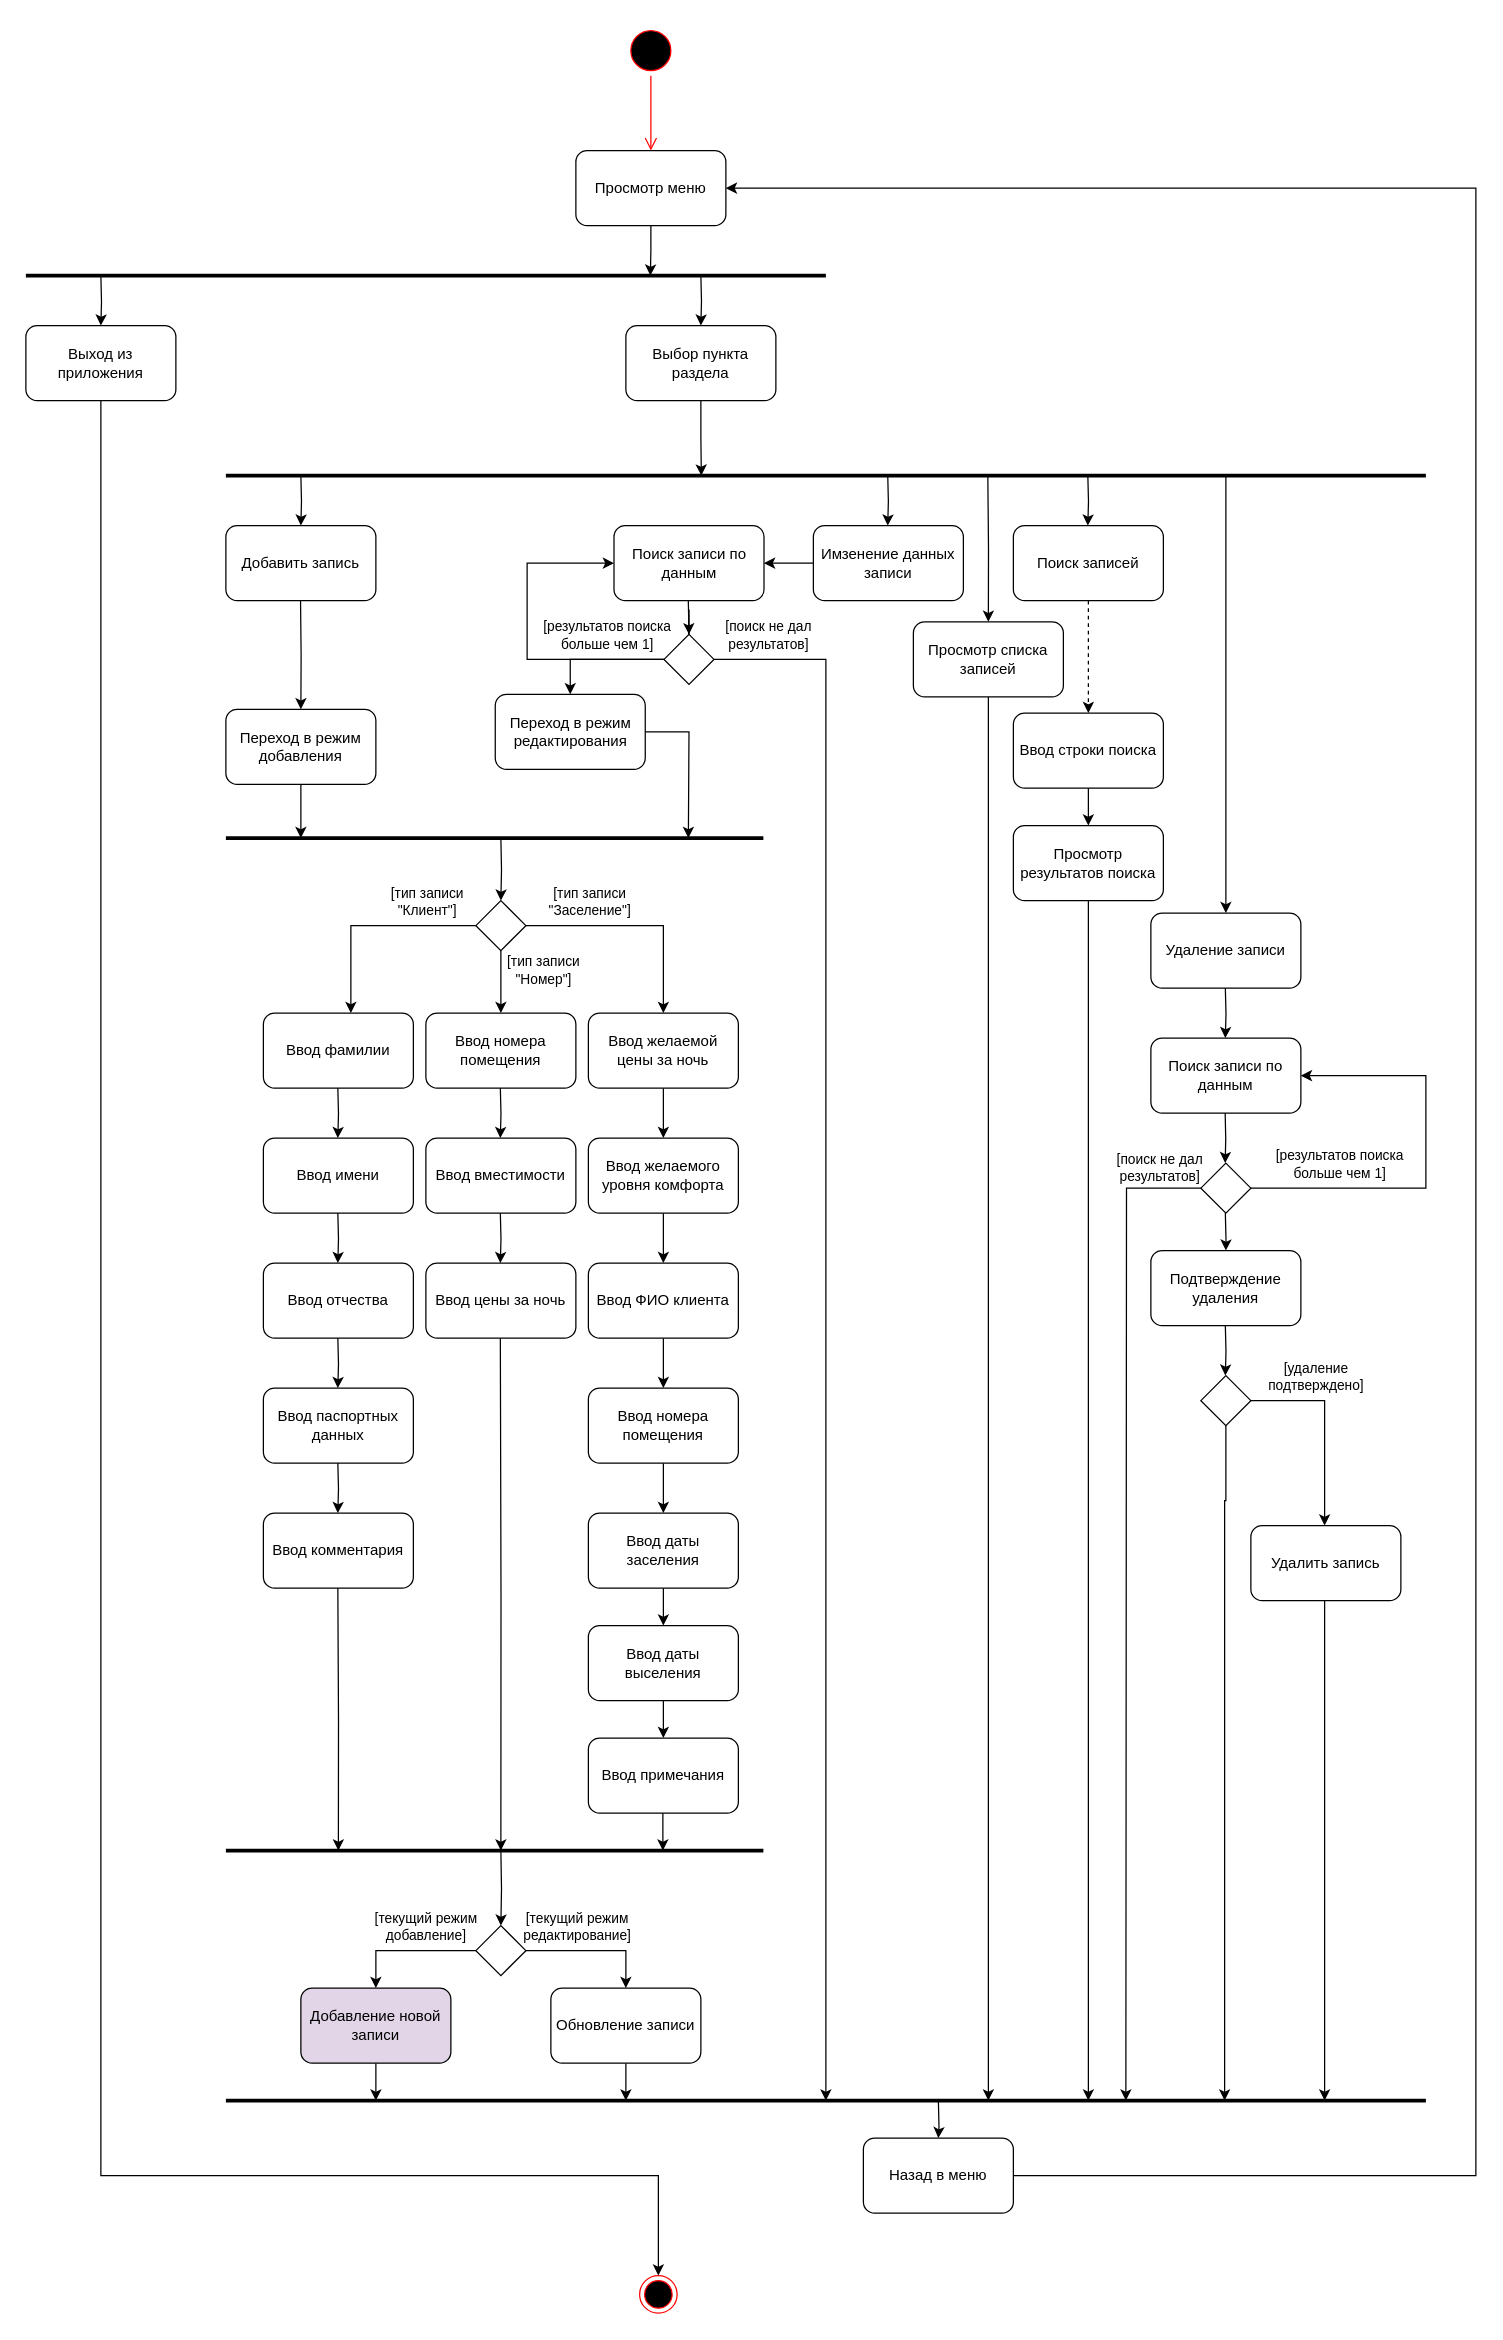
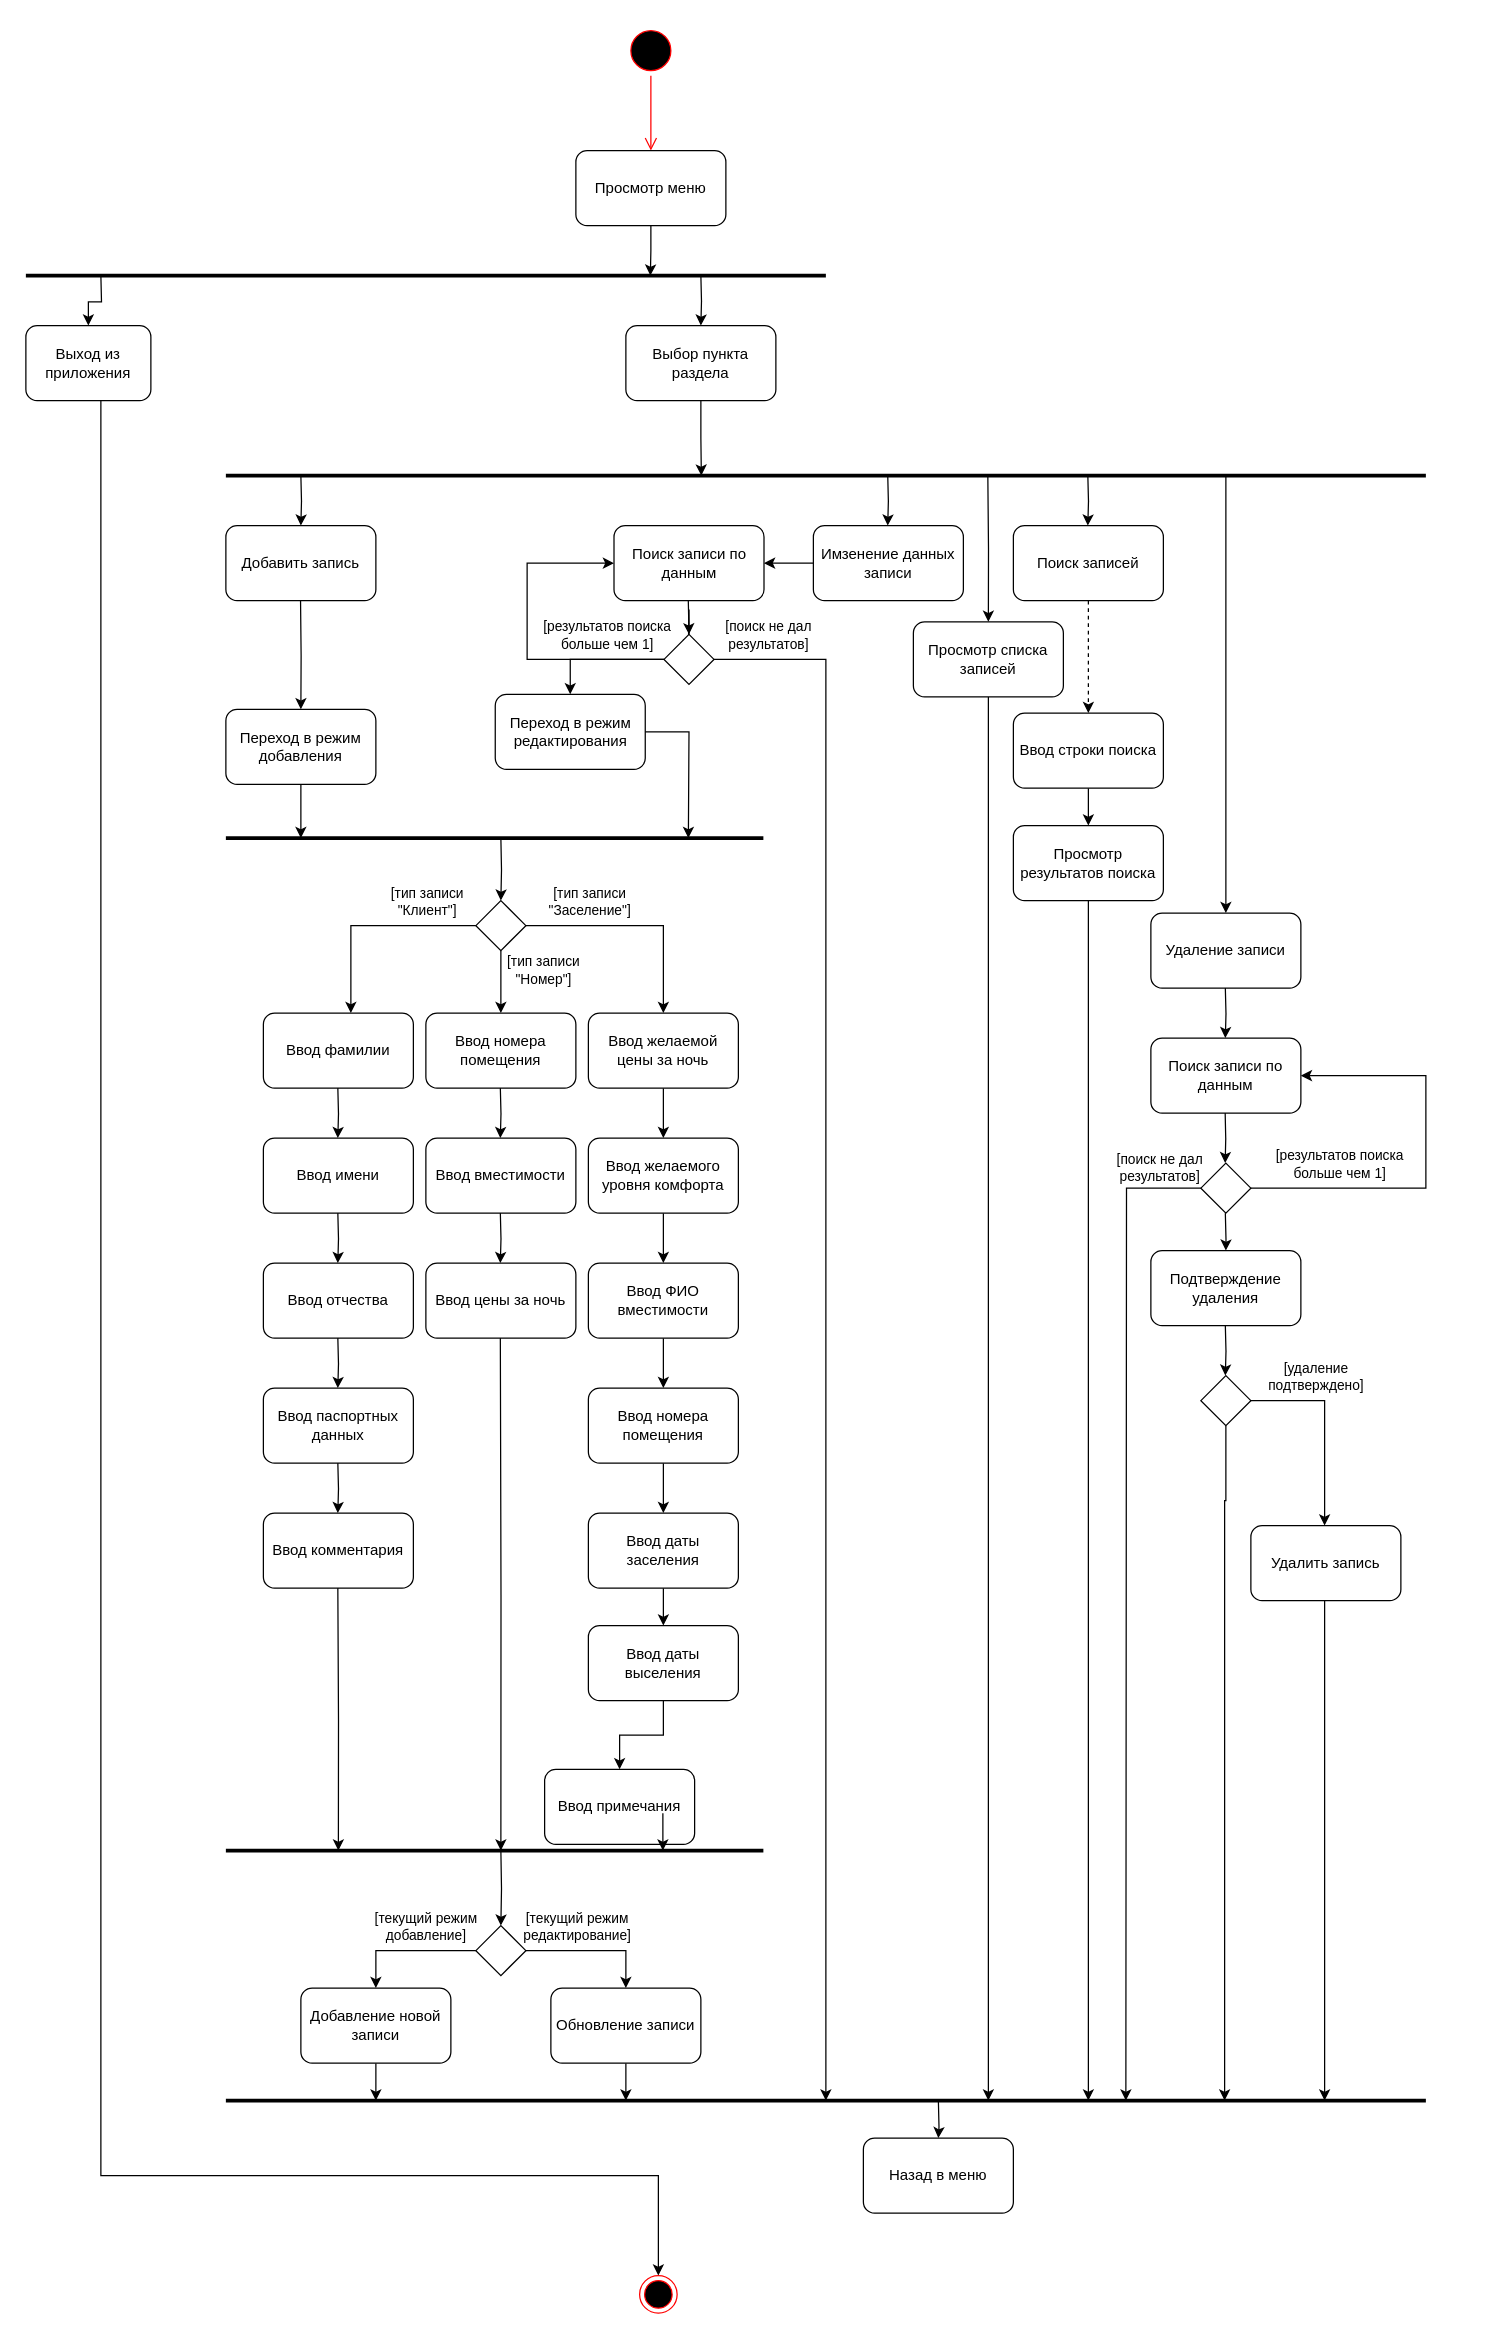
node "Выход из приложения": size 150x75 -> 125x75
edge "Назад в меню" -> "Просмотр меню": removed
node "Ввод ФИО клиента": label "Ввод ФИО клиента" -> "Ввод ФИО вместимости"
node "Ввод примечания": moved (663, 1776) -> (619, 1807)
node "Добавление новой записи": fillcolor #e1d5e7 -> #ffffff
